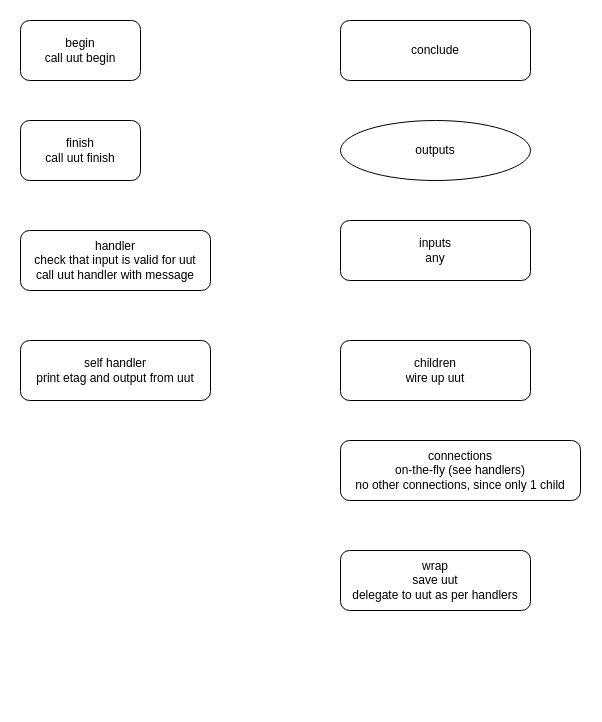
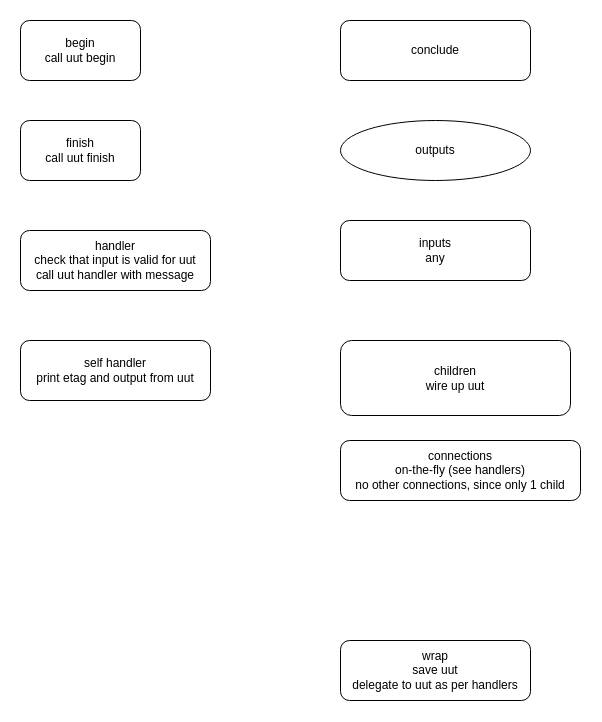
node "children wire up uut": size 190x60 -> 230x75
node "wrap save uut delegate to uut as per handlers": moved (436, 581) -> (436, 671)
